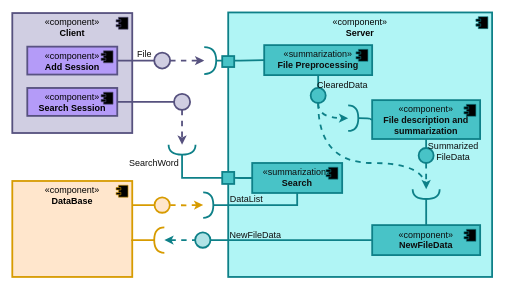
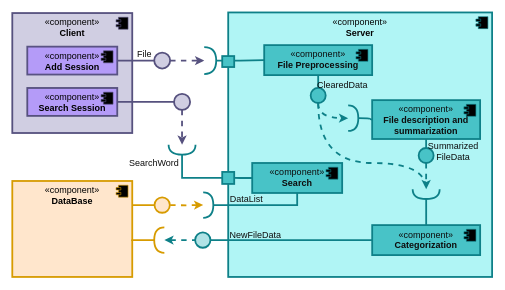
node "«summarization»File Preprocessing": label "«summarization»File Preprocessing" -> "«component»File Preprocessing"
node "«summarization»Search": label "«summarization»Search" -> "«component»Search"
node "«component»NewFileData": label "«component»NewFileData" -> "«component»Categorization"
